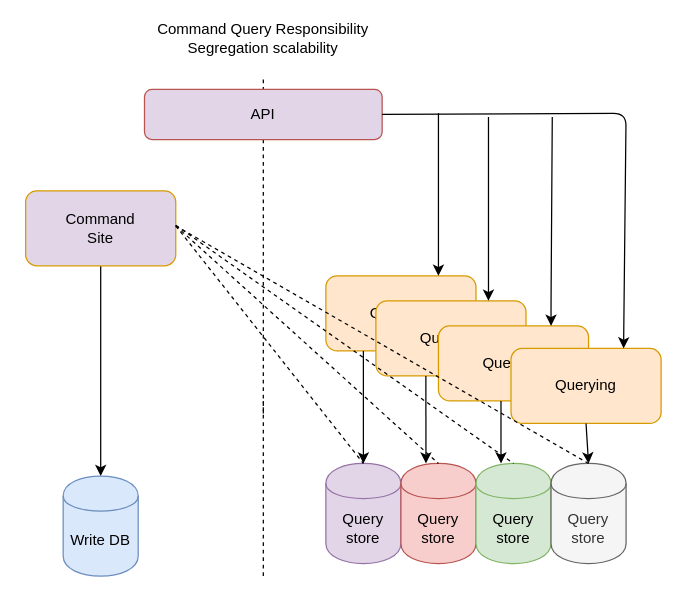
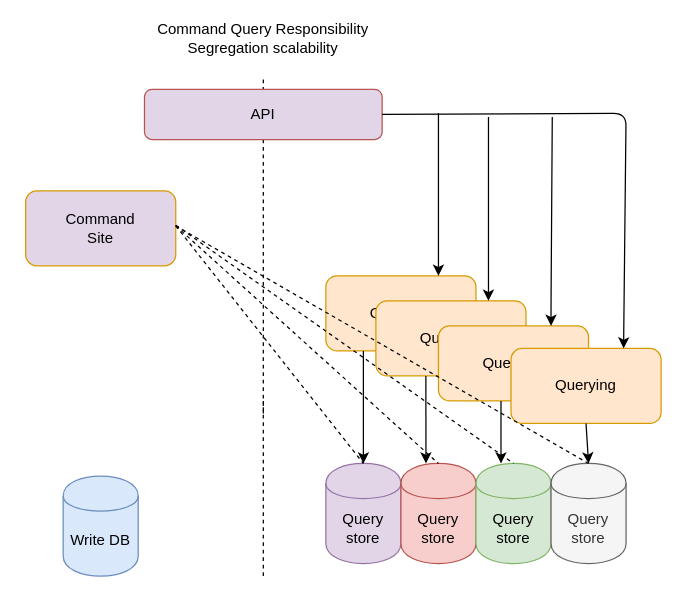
edge "Command Site" -> "Write DB": removed
